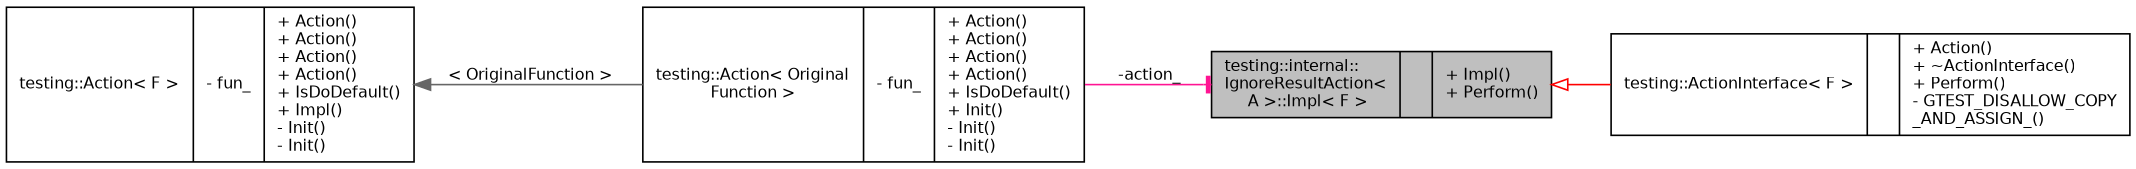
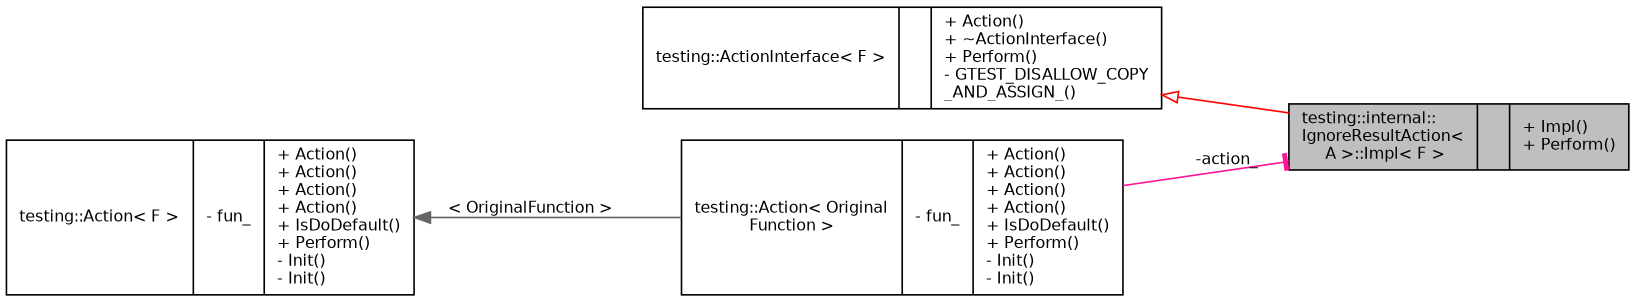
edge "testing::ActionInterface< F >" -> "testing::internal::": reversed
node "testing::Action< F >": text "+ Impl()" -> "+ Perform()"
node "testing::Action< Original": text "+ Init()" -> "+ Perform()"
